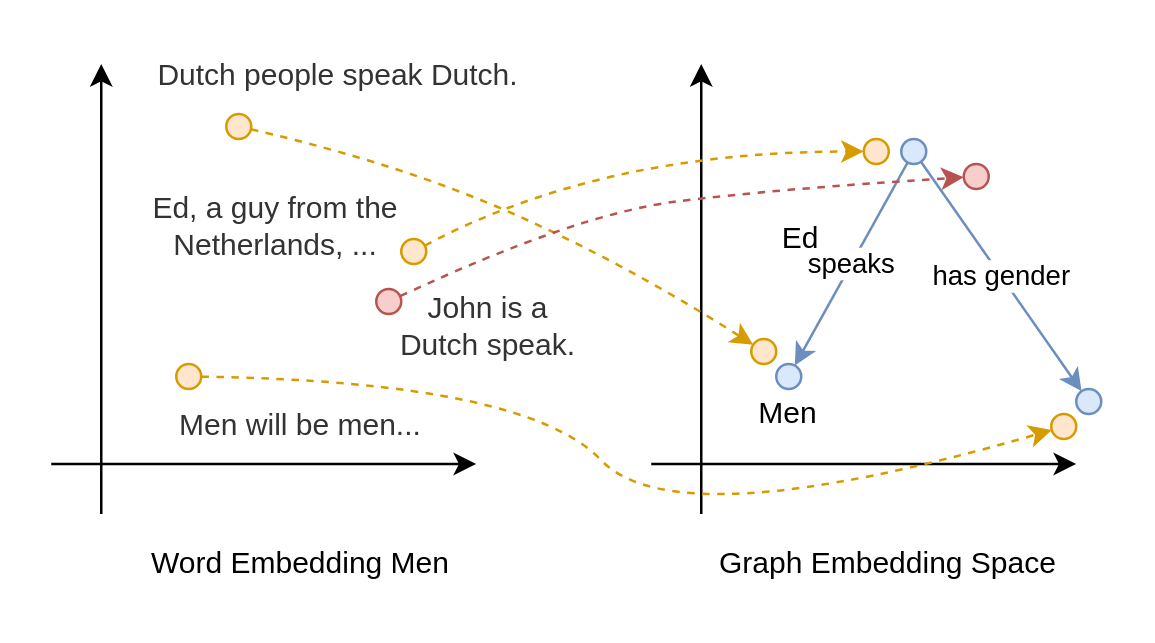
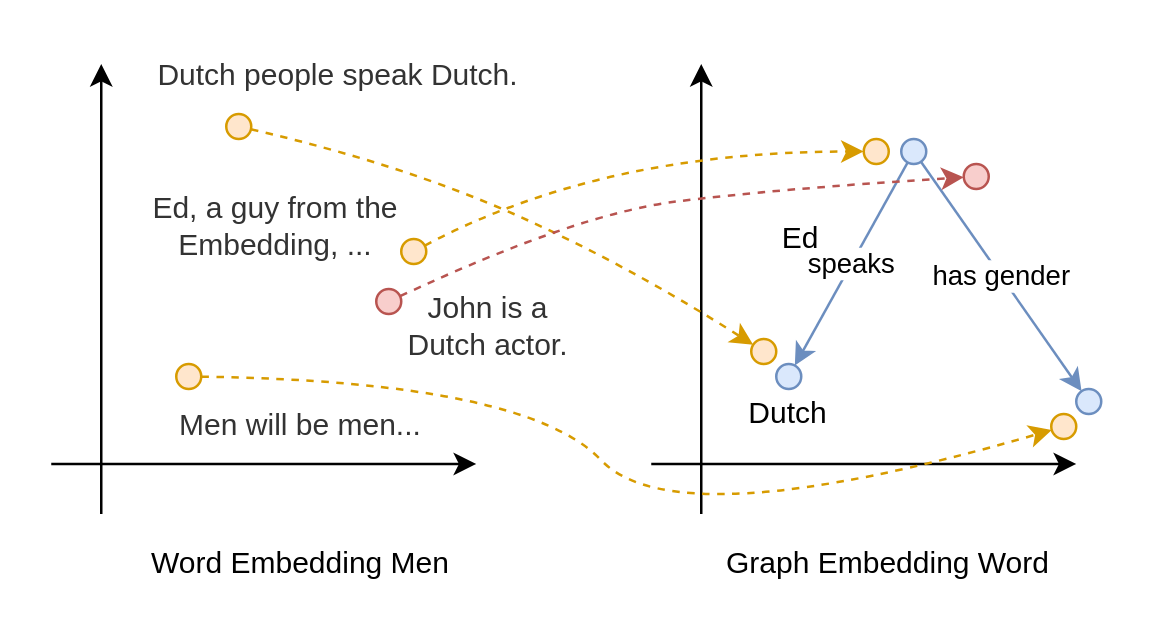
node "Ed, a guy from the Netherlands, ...": label "Ed, a guy from the Netherlands, ..." -> "Ed, a guy from the Embedding, ..."
node "John is a Dutch speak.": label "John is a Dutch speak." -> "John is a Dutch actor."
node "Men": label "Men" -> "Dutch"
node "Graph Embedding Space": label "Graph Embedding Space" -> "Graph Embedding Word"
